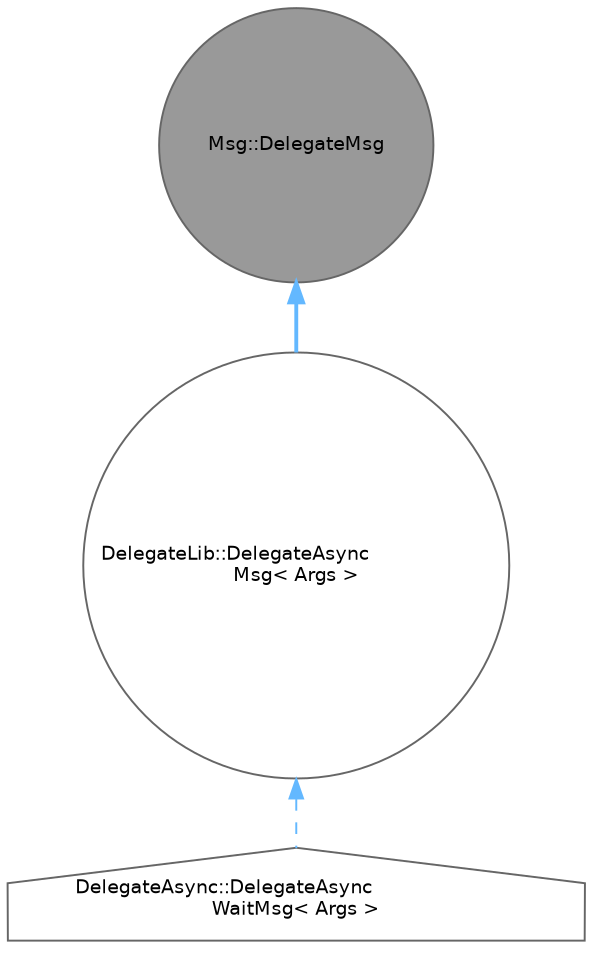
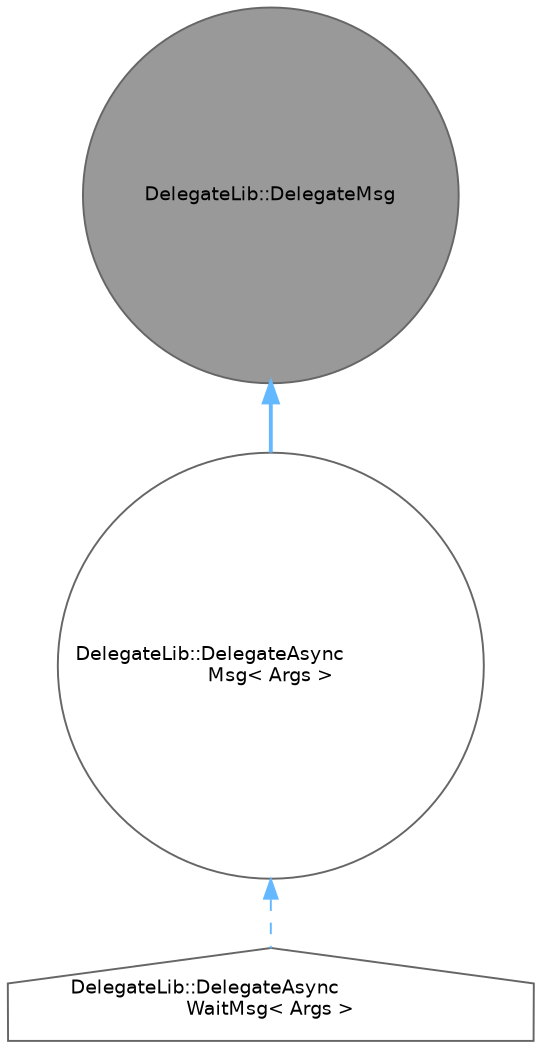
node "Msg::DelegateMsg": label "Msg::DelegateMsg" -> "DelegateLib::DelegateMsg"
node "DelegateAsync::DelegateAsync WaitMsg< Args >": label "DelegateAsync::DelegateAsync WaitMsg< Args >" -> "DelegateLib::DelegateAsync WaitMsg< Args >"
